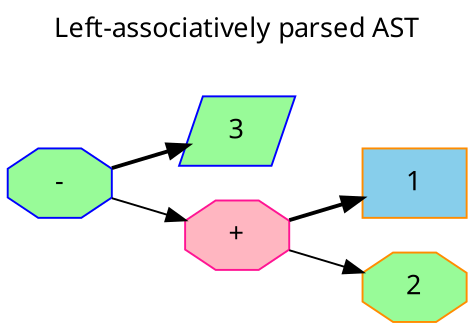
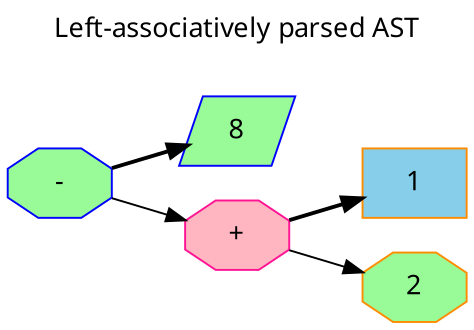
node "3": label "3" -> "8"
